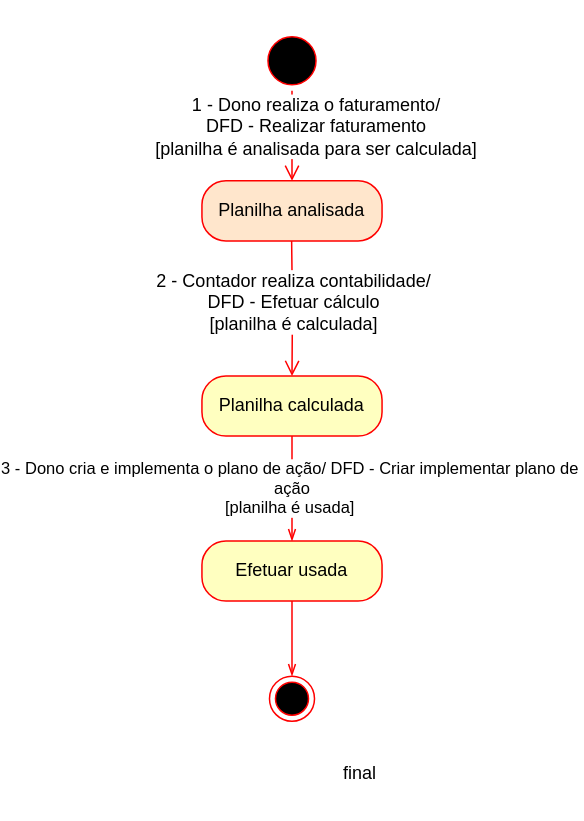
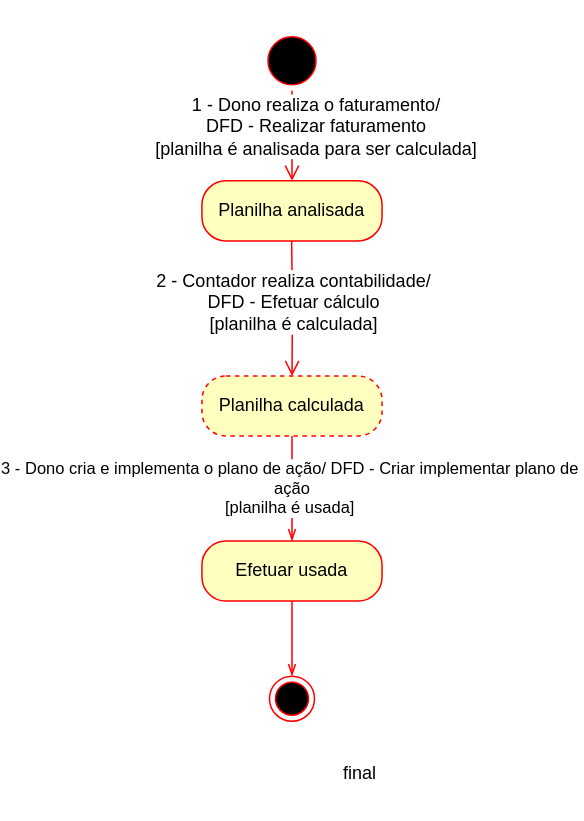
node "Planilha analisada": fillcolor #ffe6cc -> #ffffc0
node "Planilha calculada": style solid -> dashed
